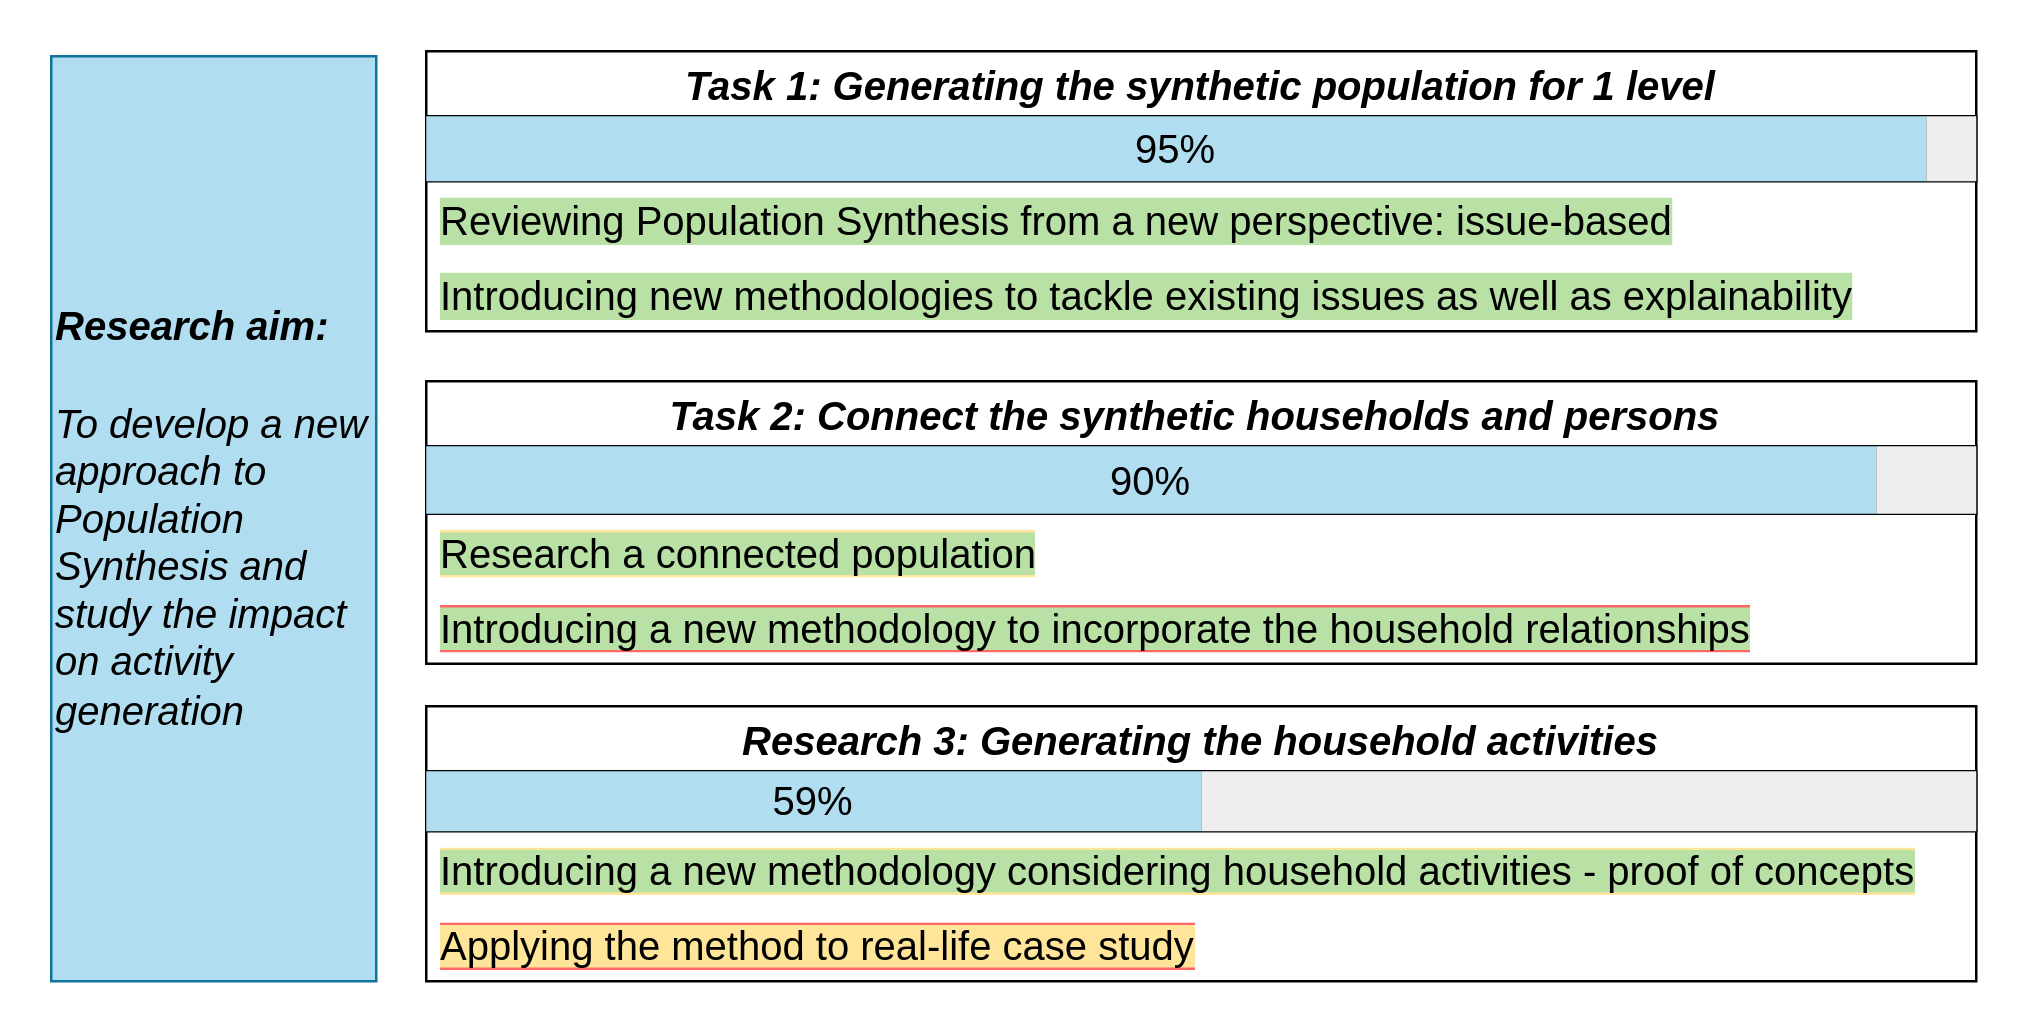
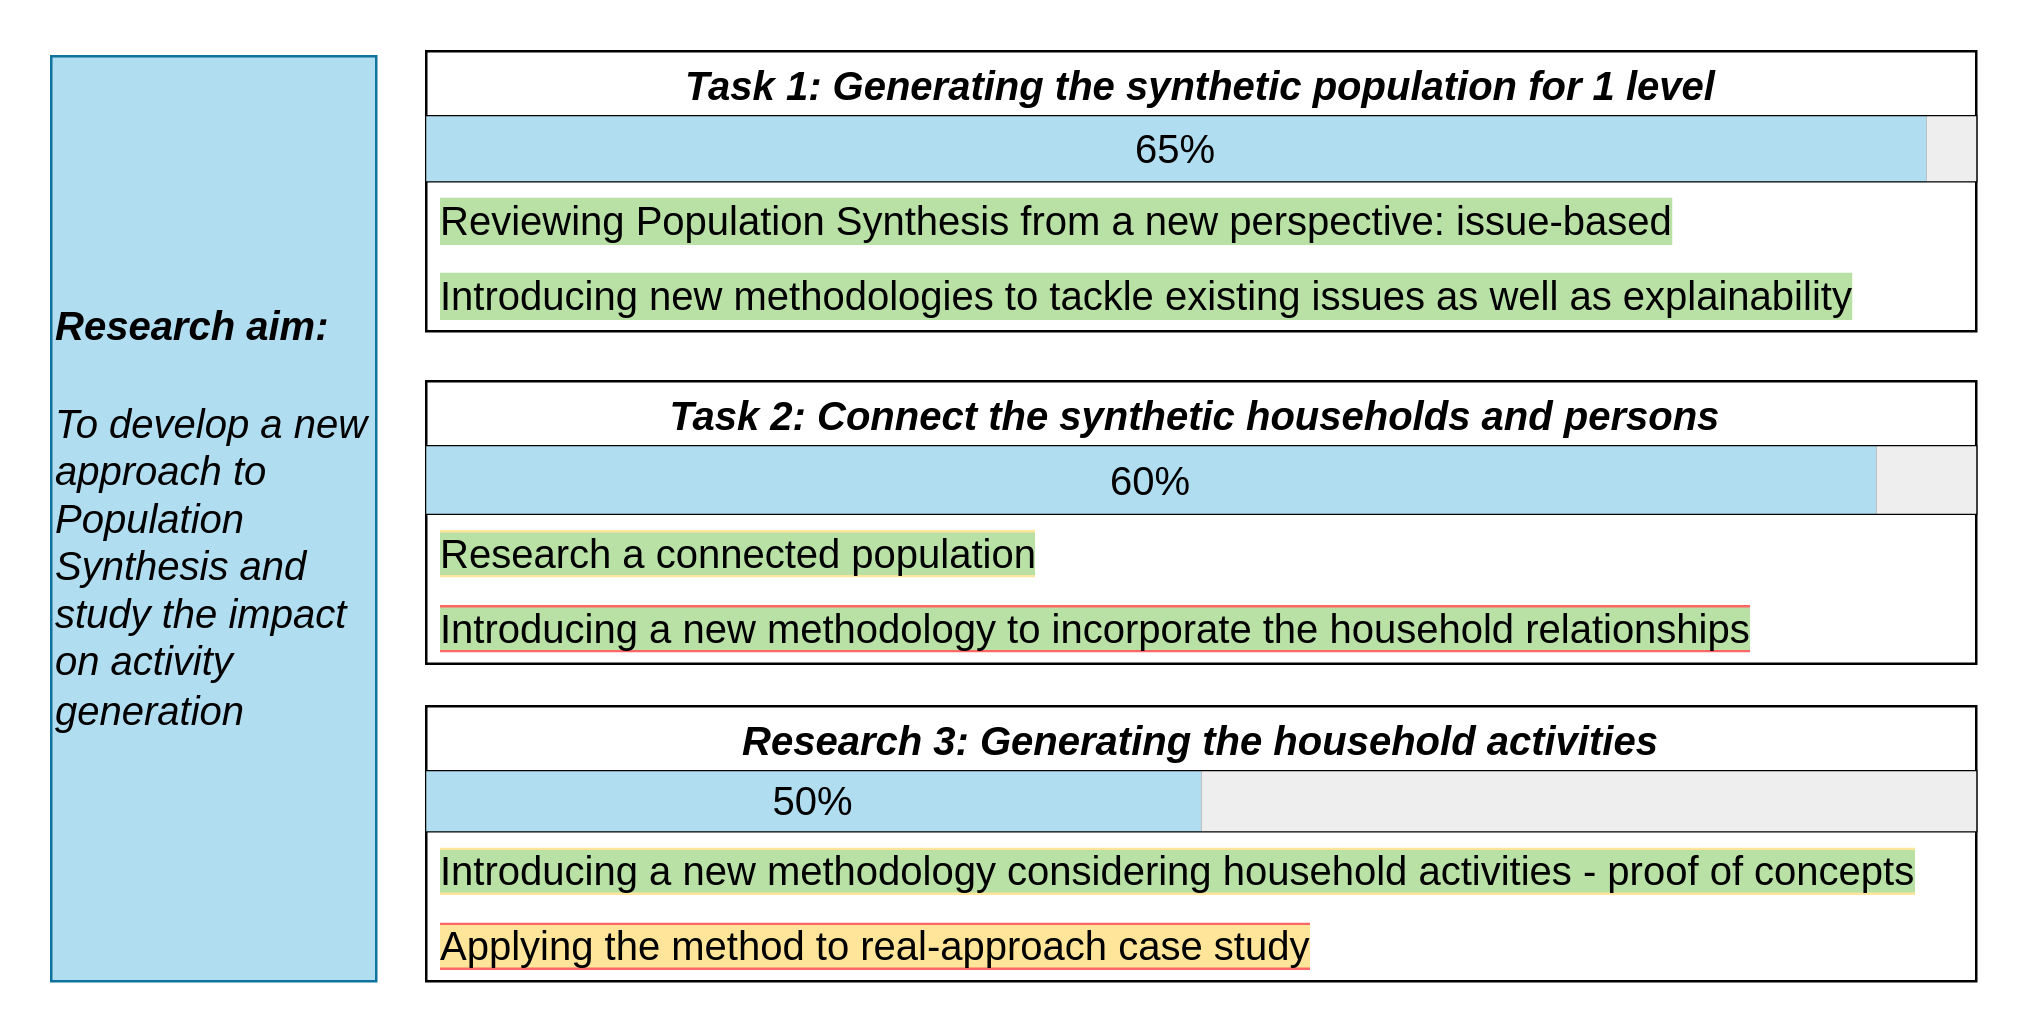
node "95%": label "95%" -> "65%"
node "90%": label "90%" -> "60%"
node "59%": label "59%" -> "50%"
node "Applying the method to real-life case study": label "Applying the method to real-life case study" -> "Applying the method to real-approach case study"
